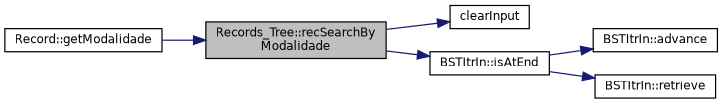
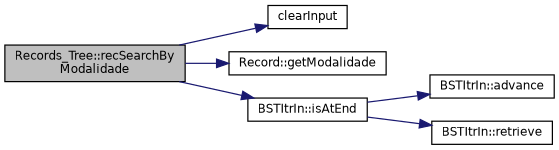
edge "Record::getModalidade" -> "Records_Tree::recSearchBy Modalidade": reversed
